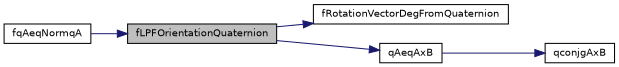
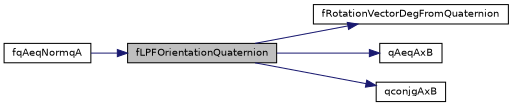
edge "qAeqAxB" -> "qconjgAxB": now "fLPFOrientationQuaternion" -> "qconjgAxB"
